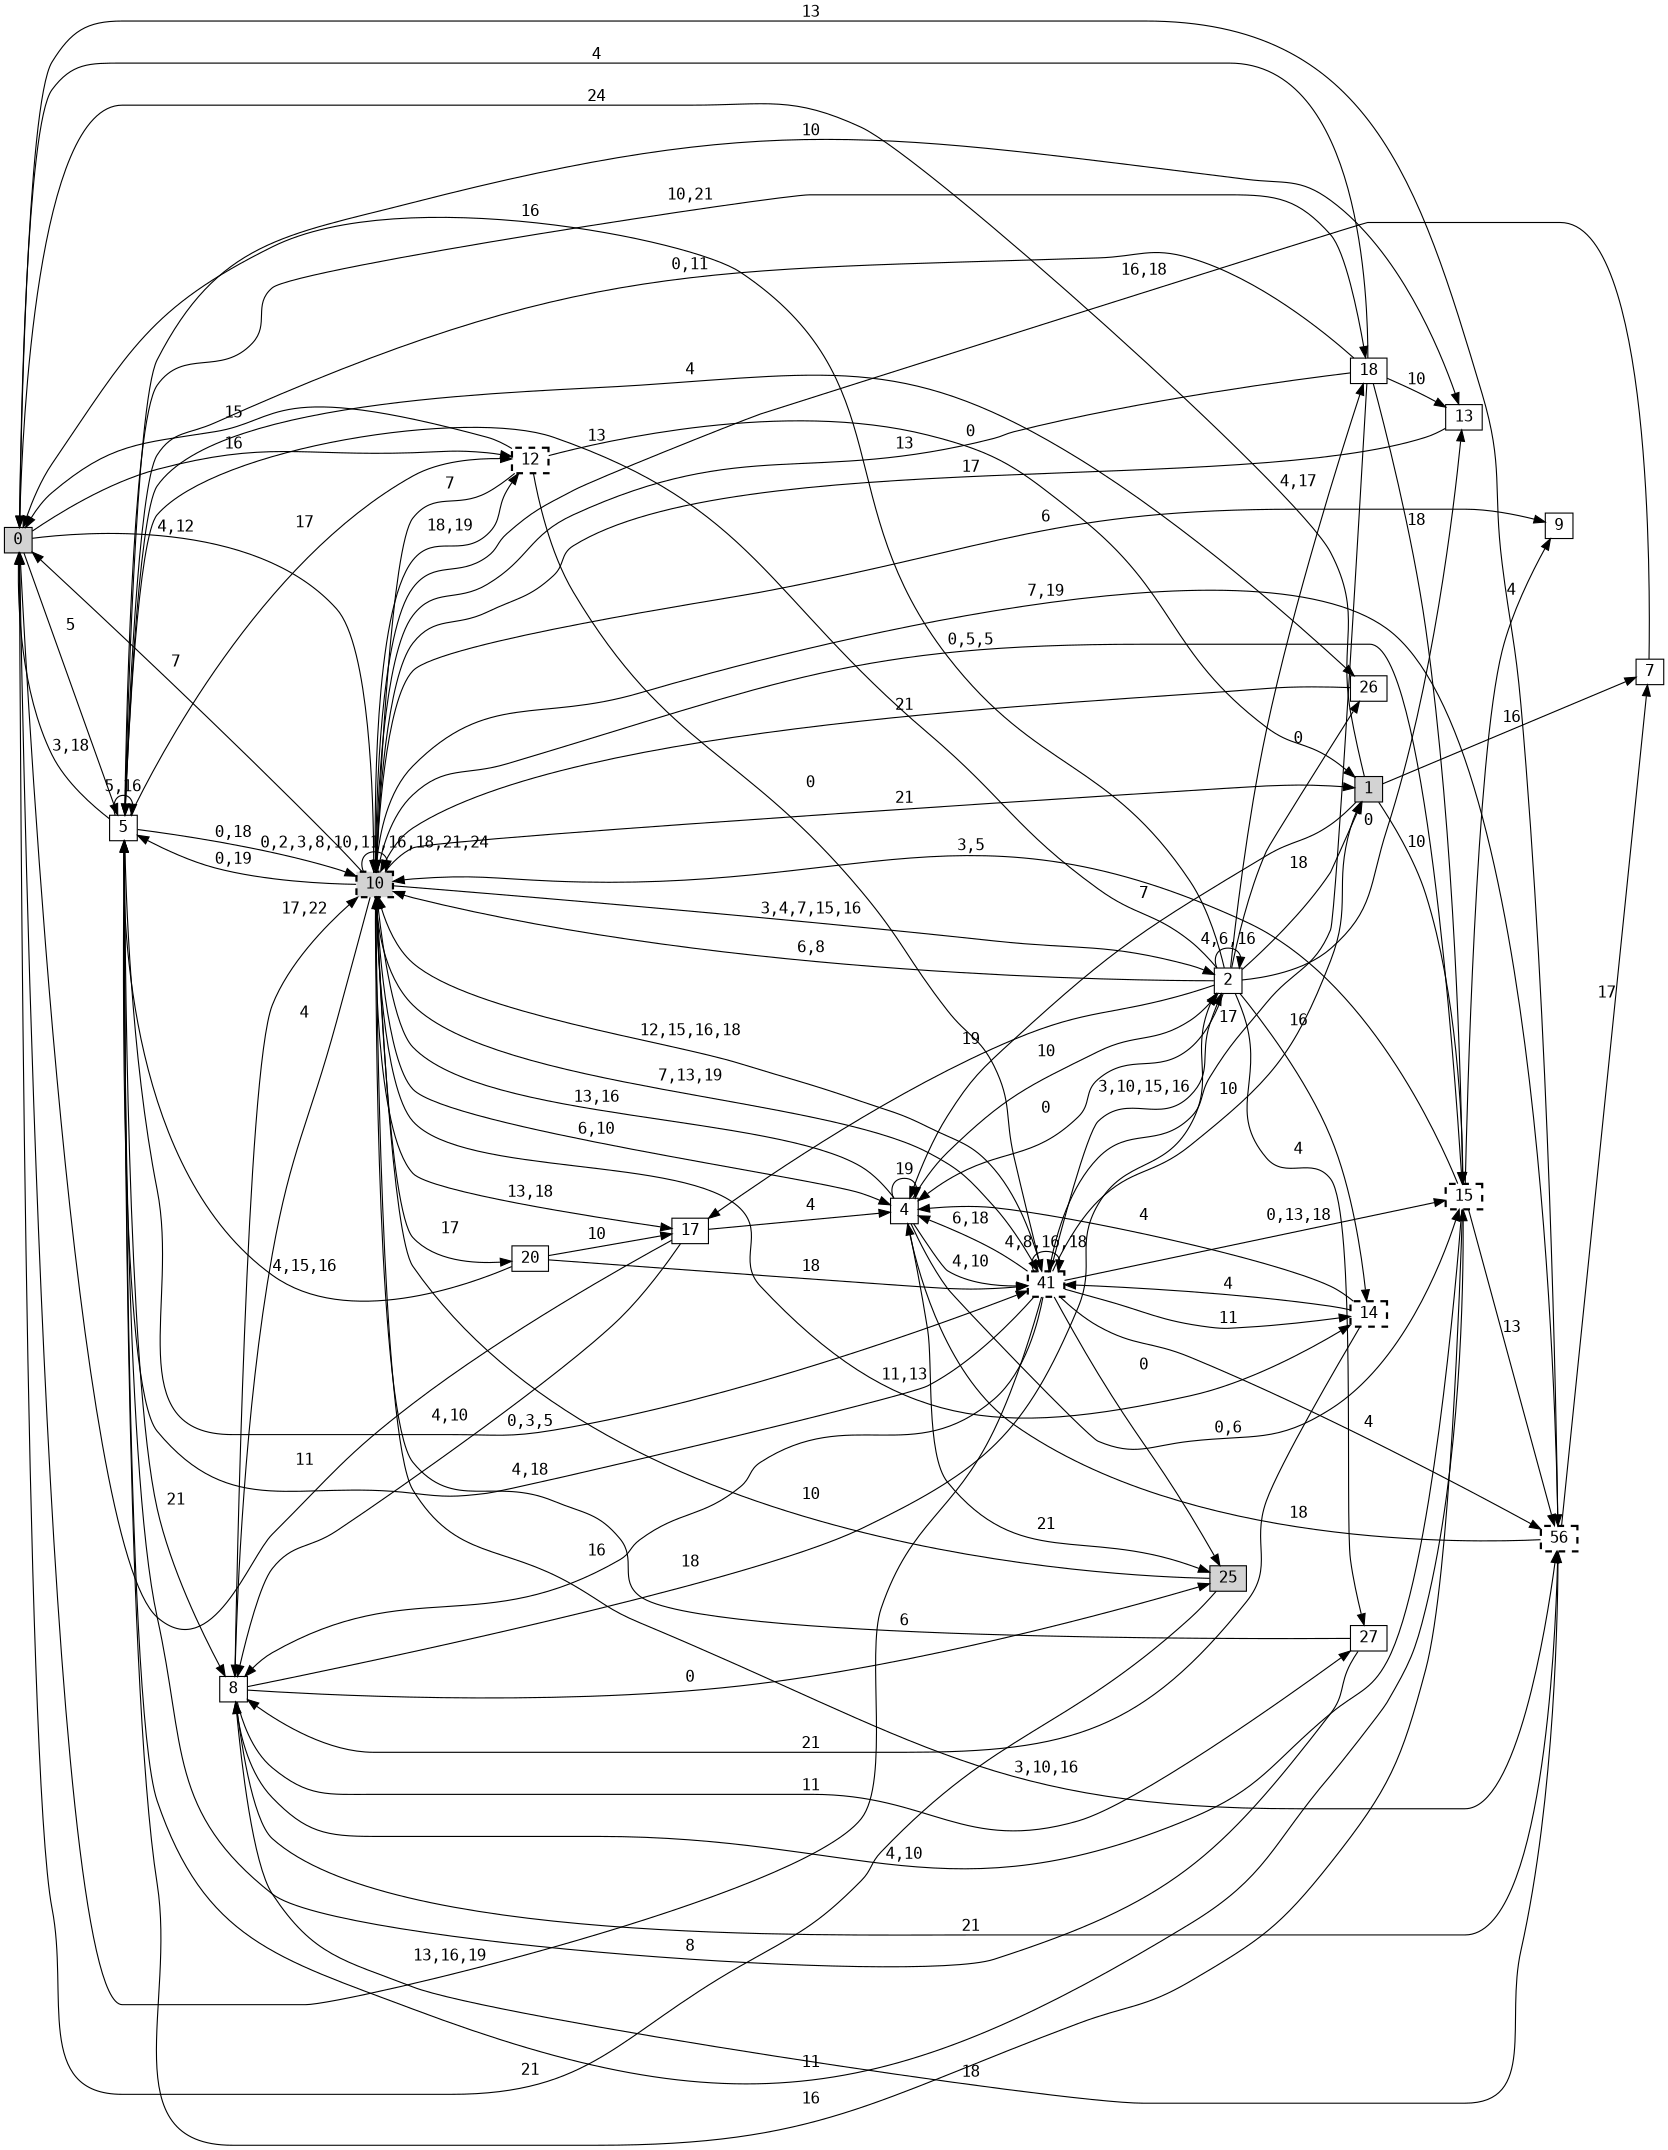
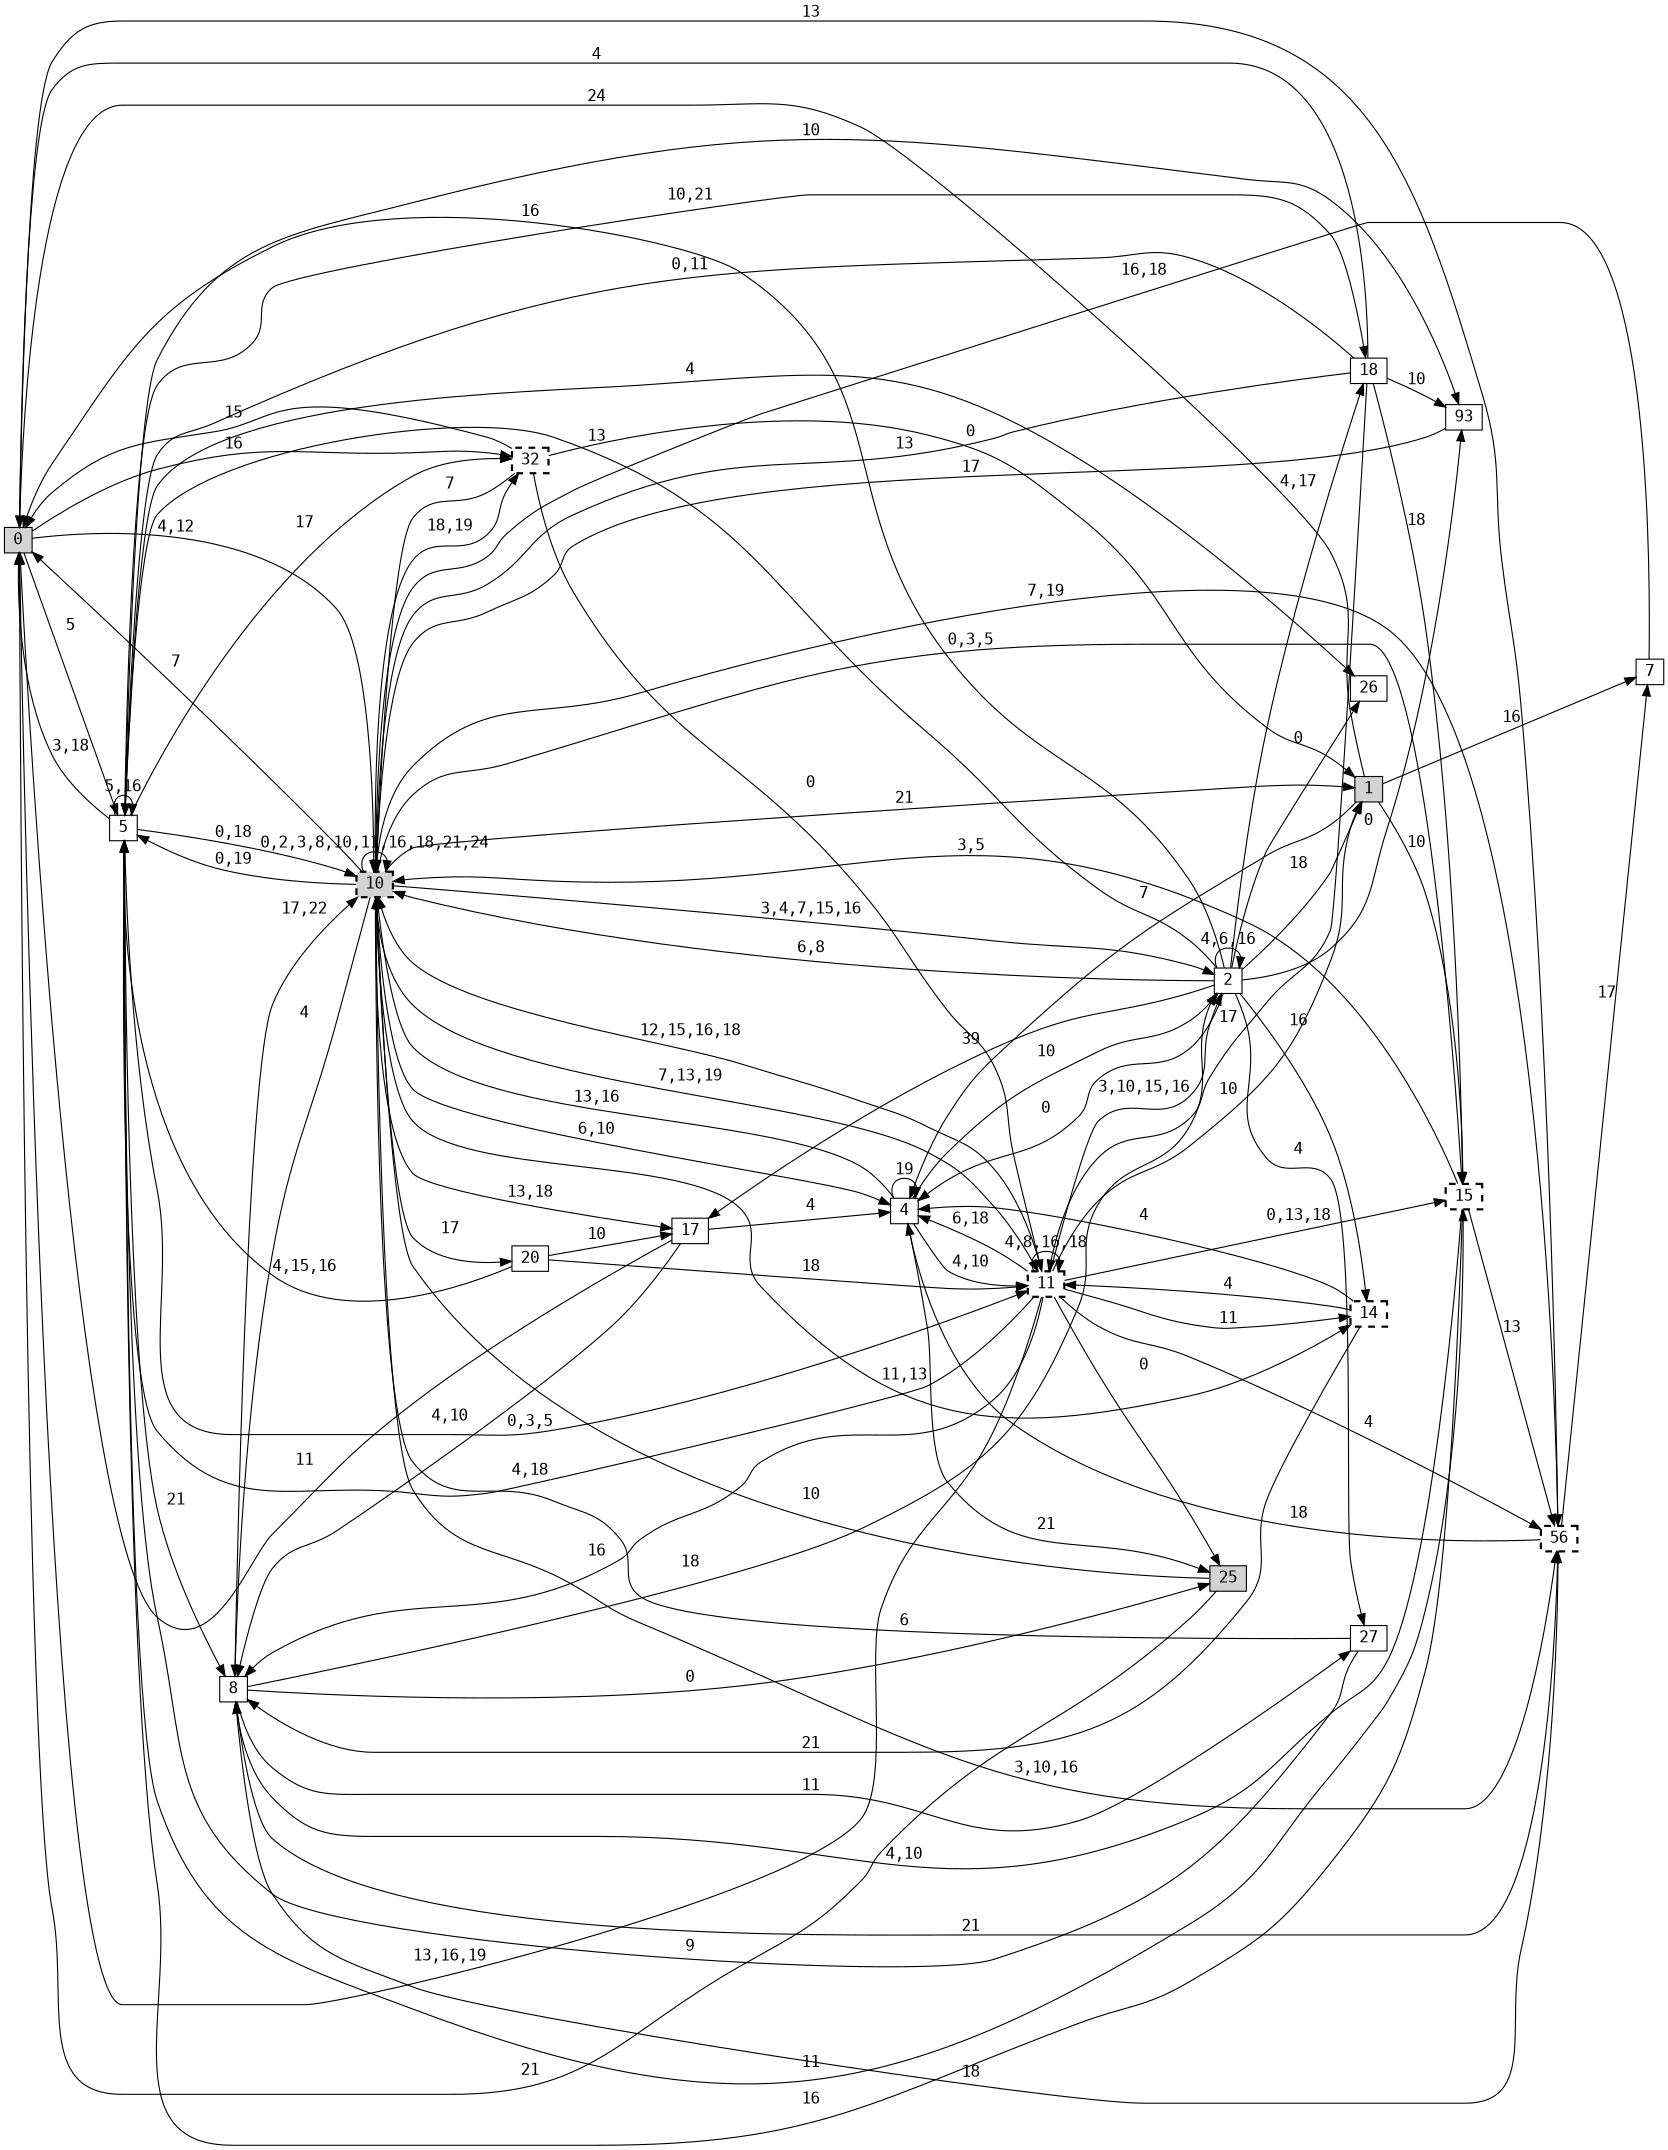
node "13": label "13" -> "93"
node "12": label "12" -> "32"
node "9": removed
edge "10" -> "15": label "0,5,5" -> "0,3,5"
edge "26" -> "10": removed, label "21"
edge "2" -> "17": label "19" -> "39"
node "41": label "41" -> "11"
edge "4" -> "15": removed, label "0,6"
edge "27" -> "5": label "8" -> "9"
